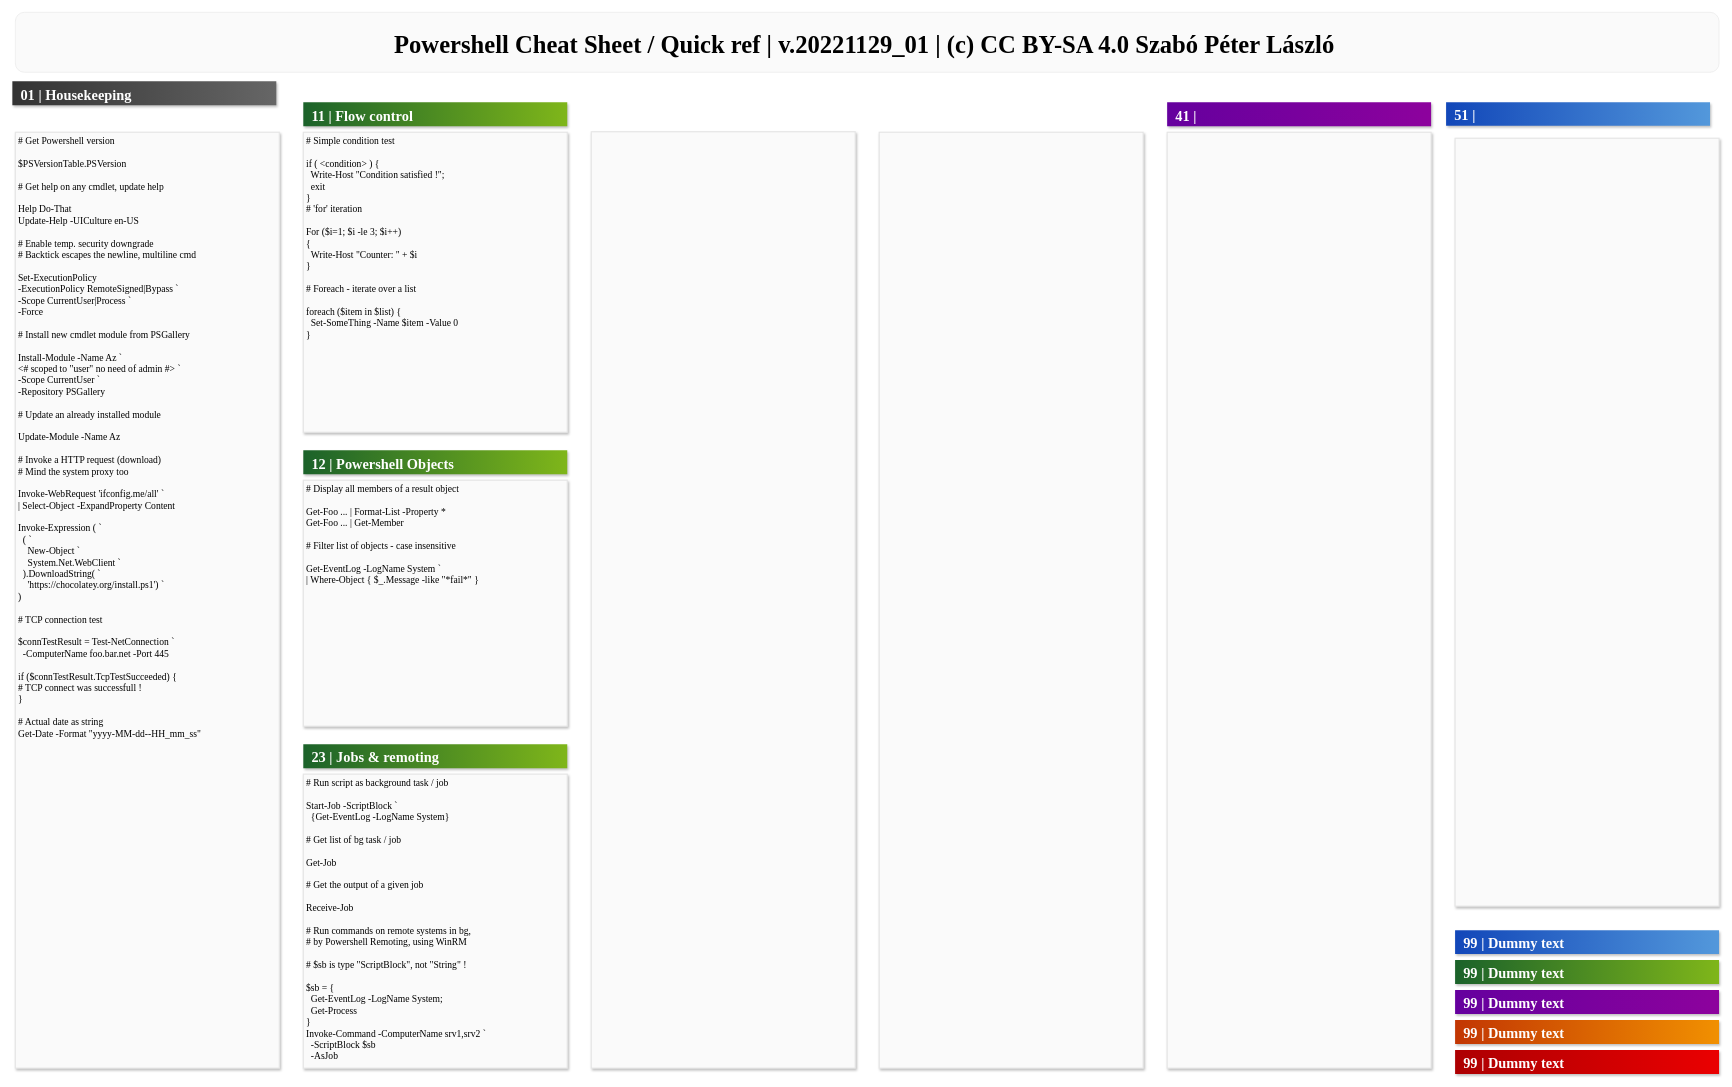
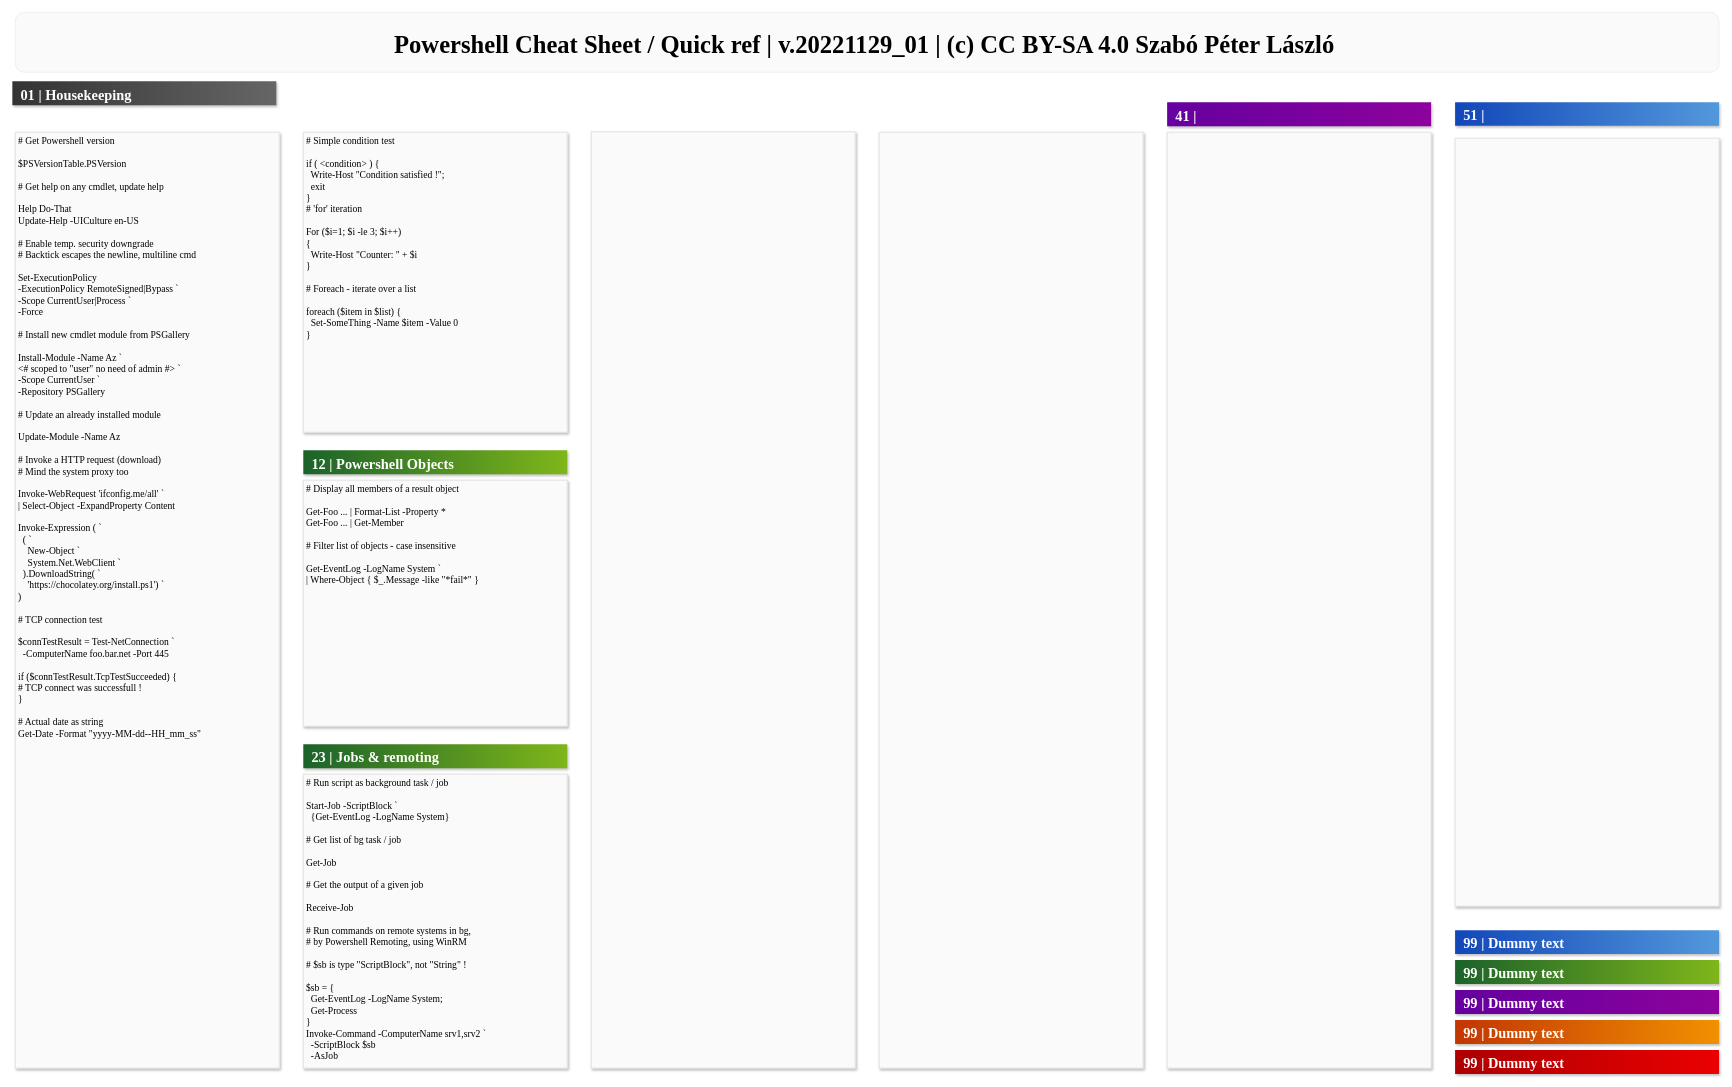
node "11 | Flow control": removed
node "51 |": moved (1578, 114) -> (1587, 114)
